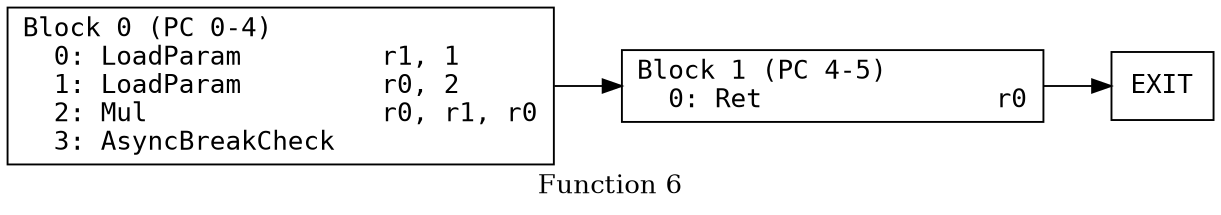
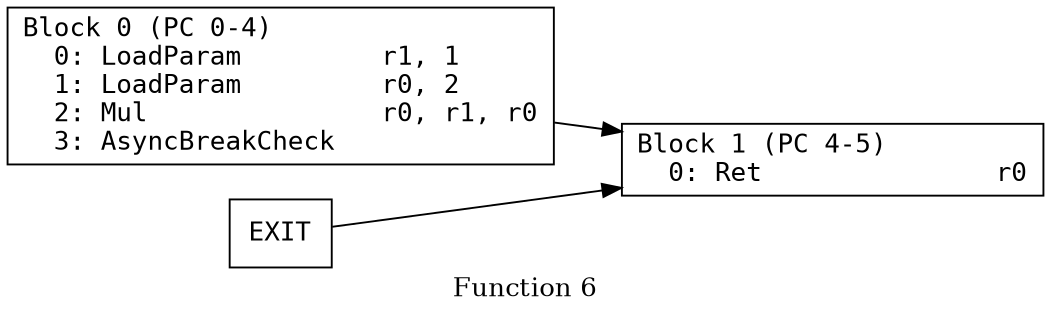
edge "Block 1 (PC 4-5) 0: Ret               r0" -> "EXIT": reversed
